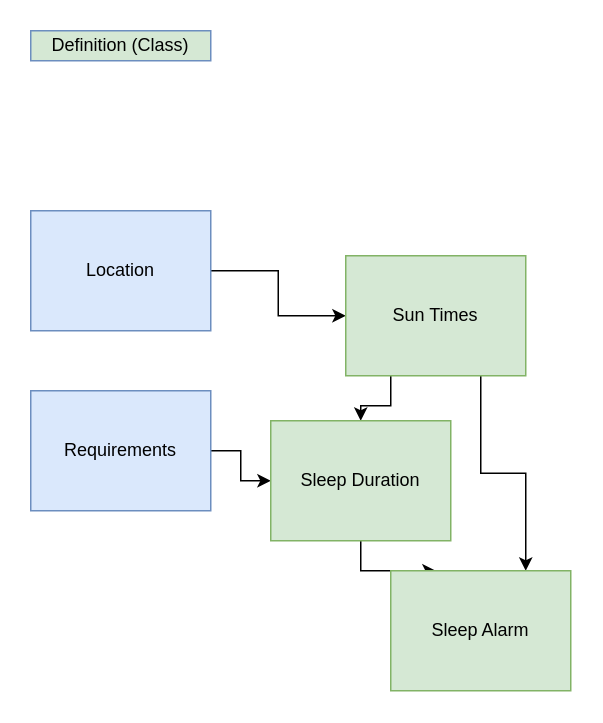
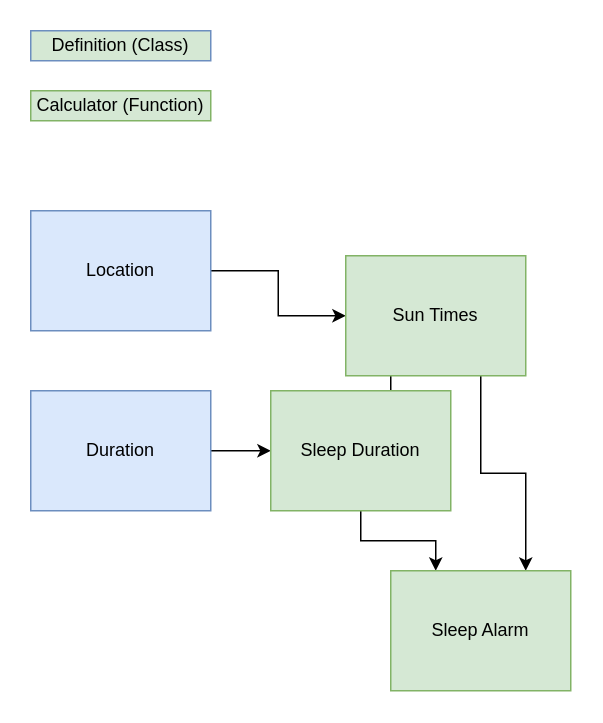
node "Calculator (Function)": added
node "Requirements": label "Requirements" -> "Duration"
node "Sleep Duration": moved (361, 481) -> (361, 451)
